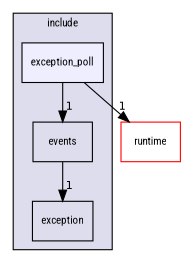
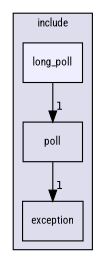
node "exception_poll": label "exception_poll" -> "long_poll"
node "events": label "events" -> "poll"
node "runtime": removed
